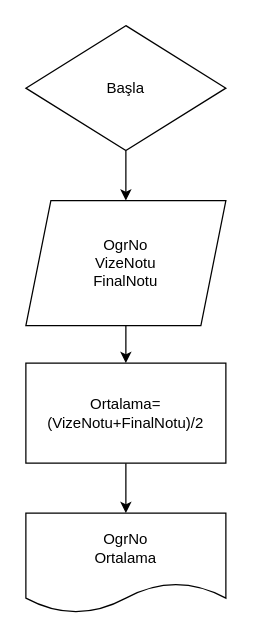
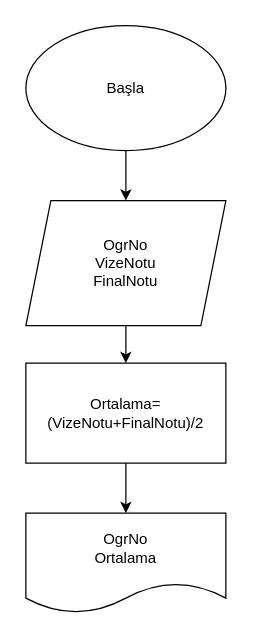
node "Başla": shape diamond -> ellipse
